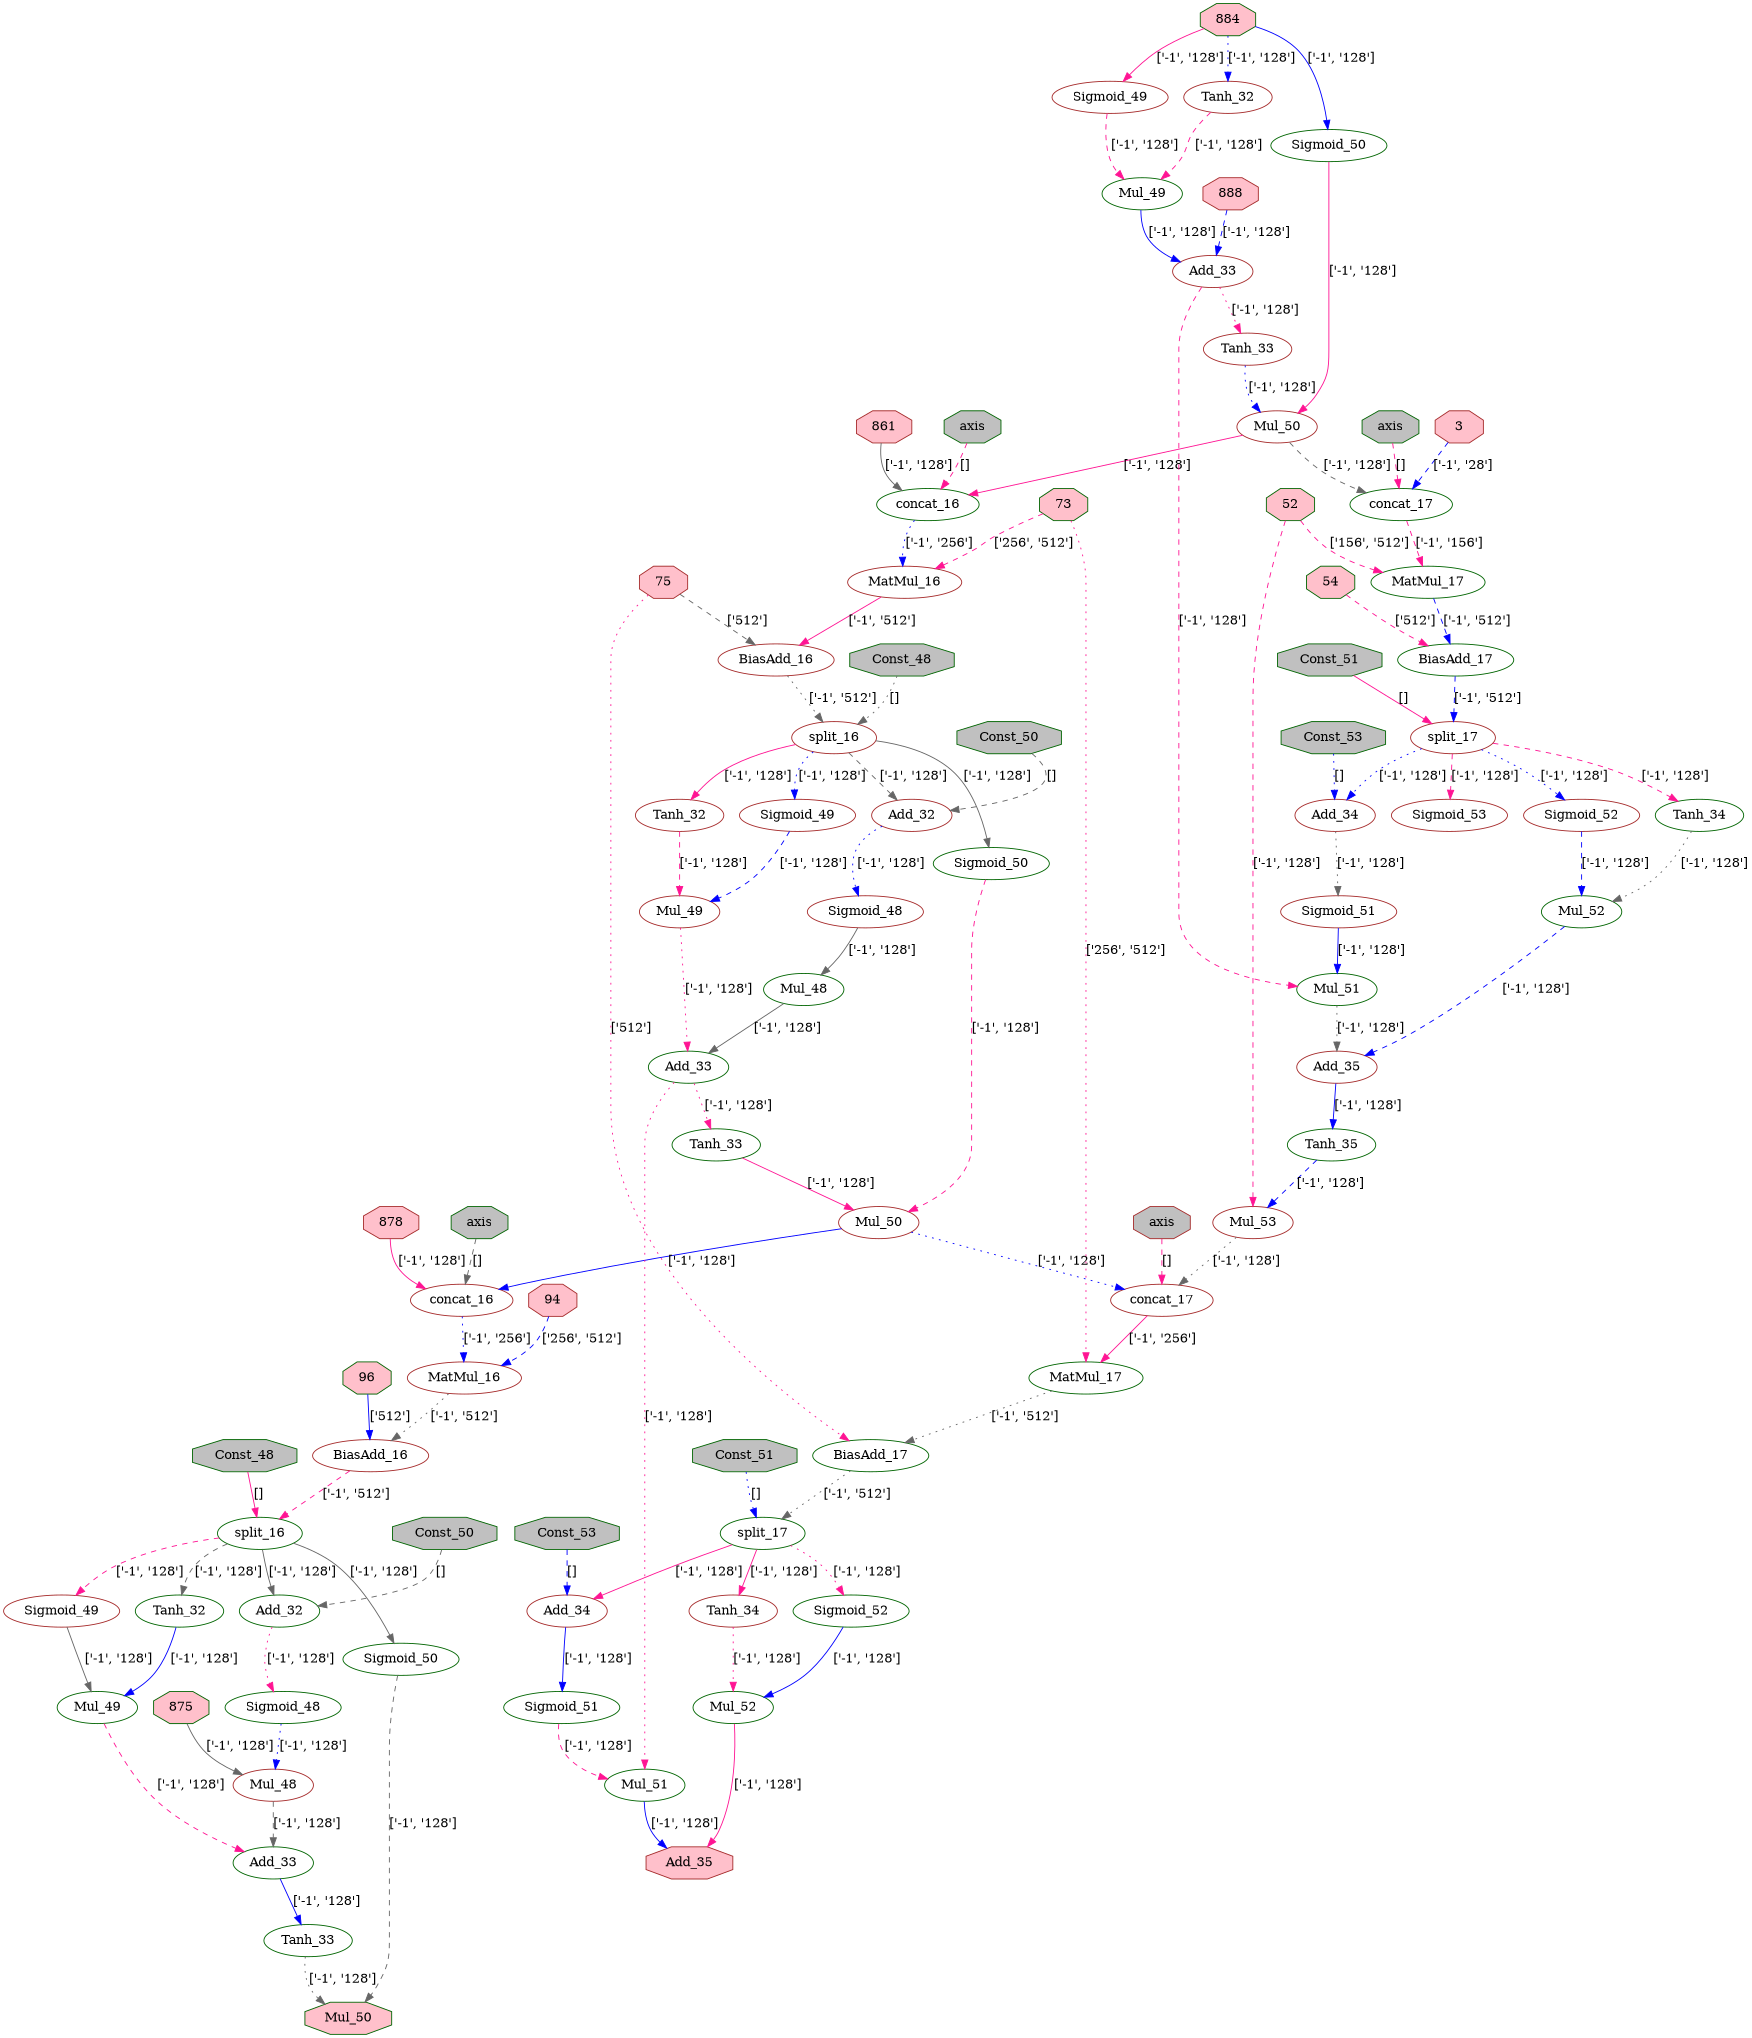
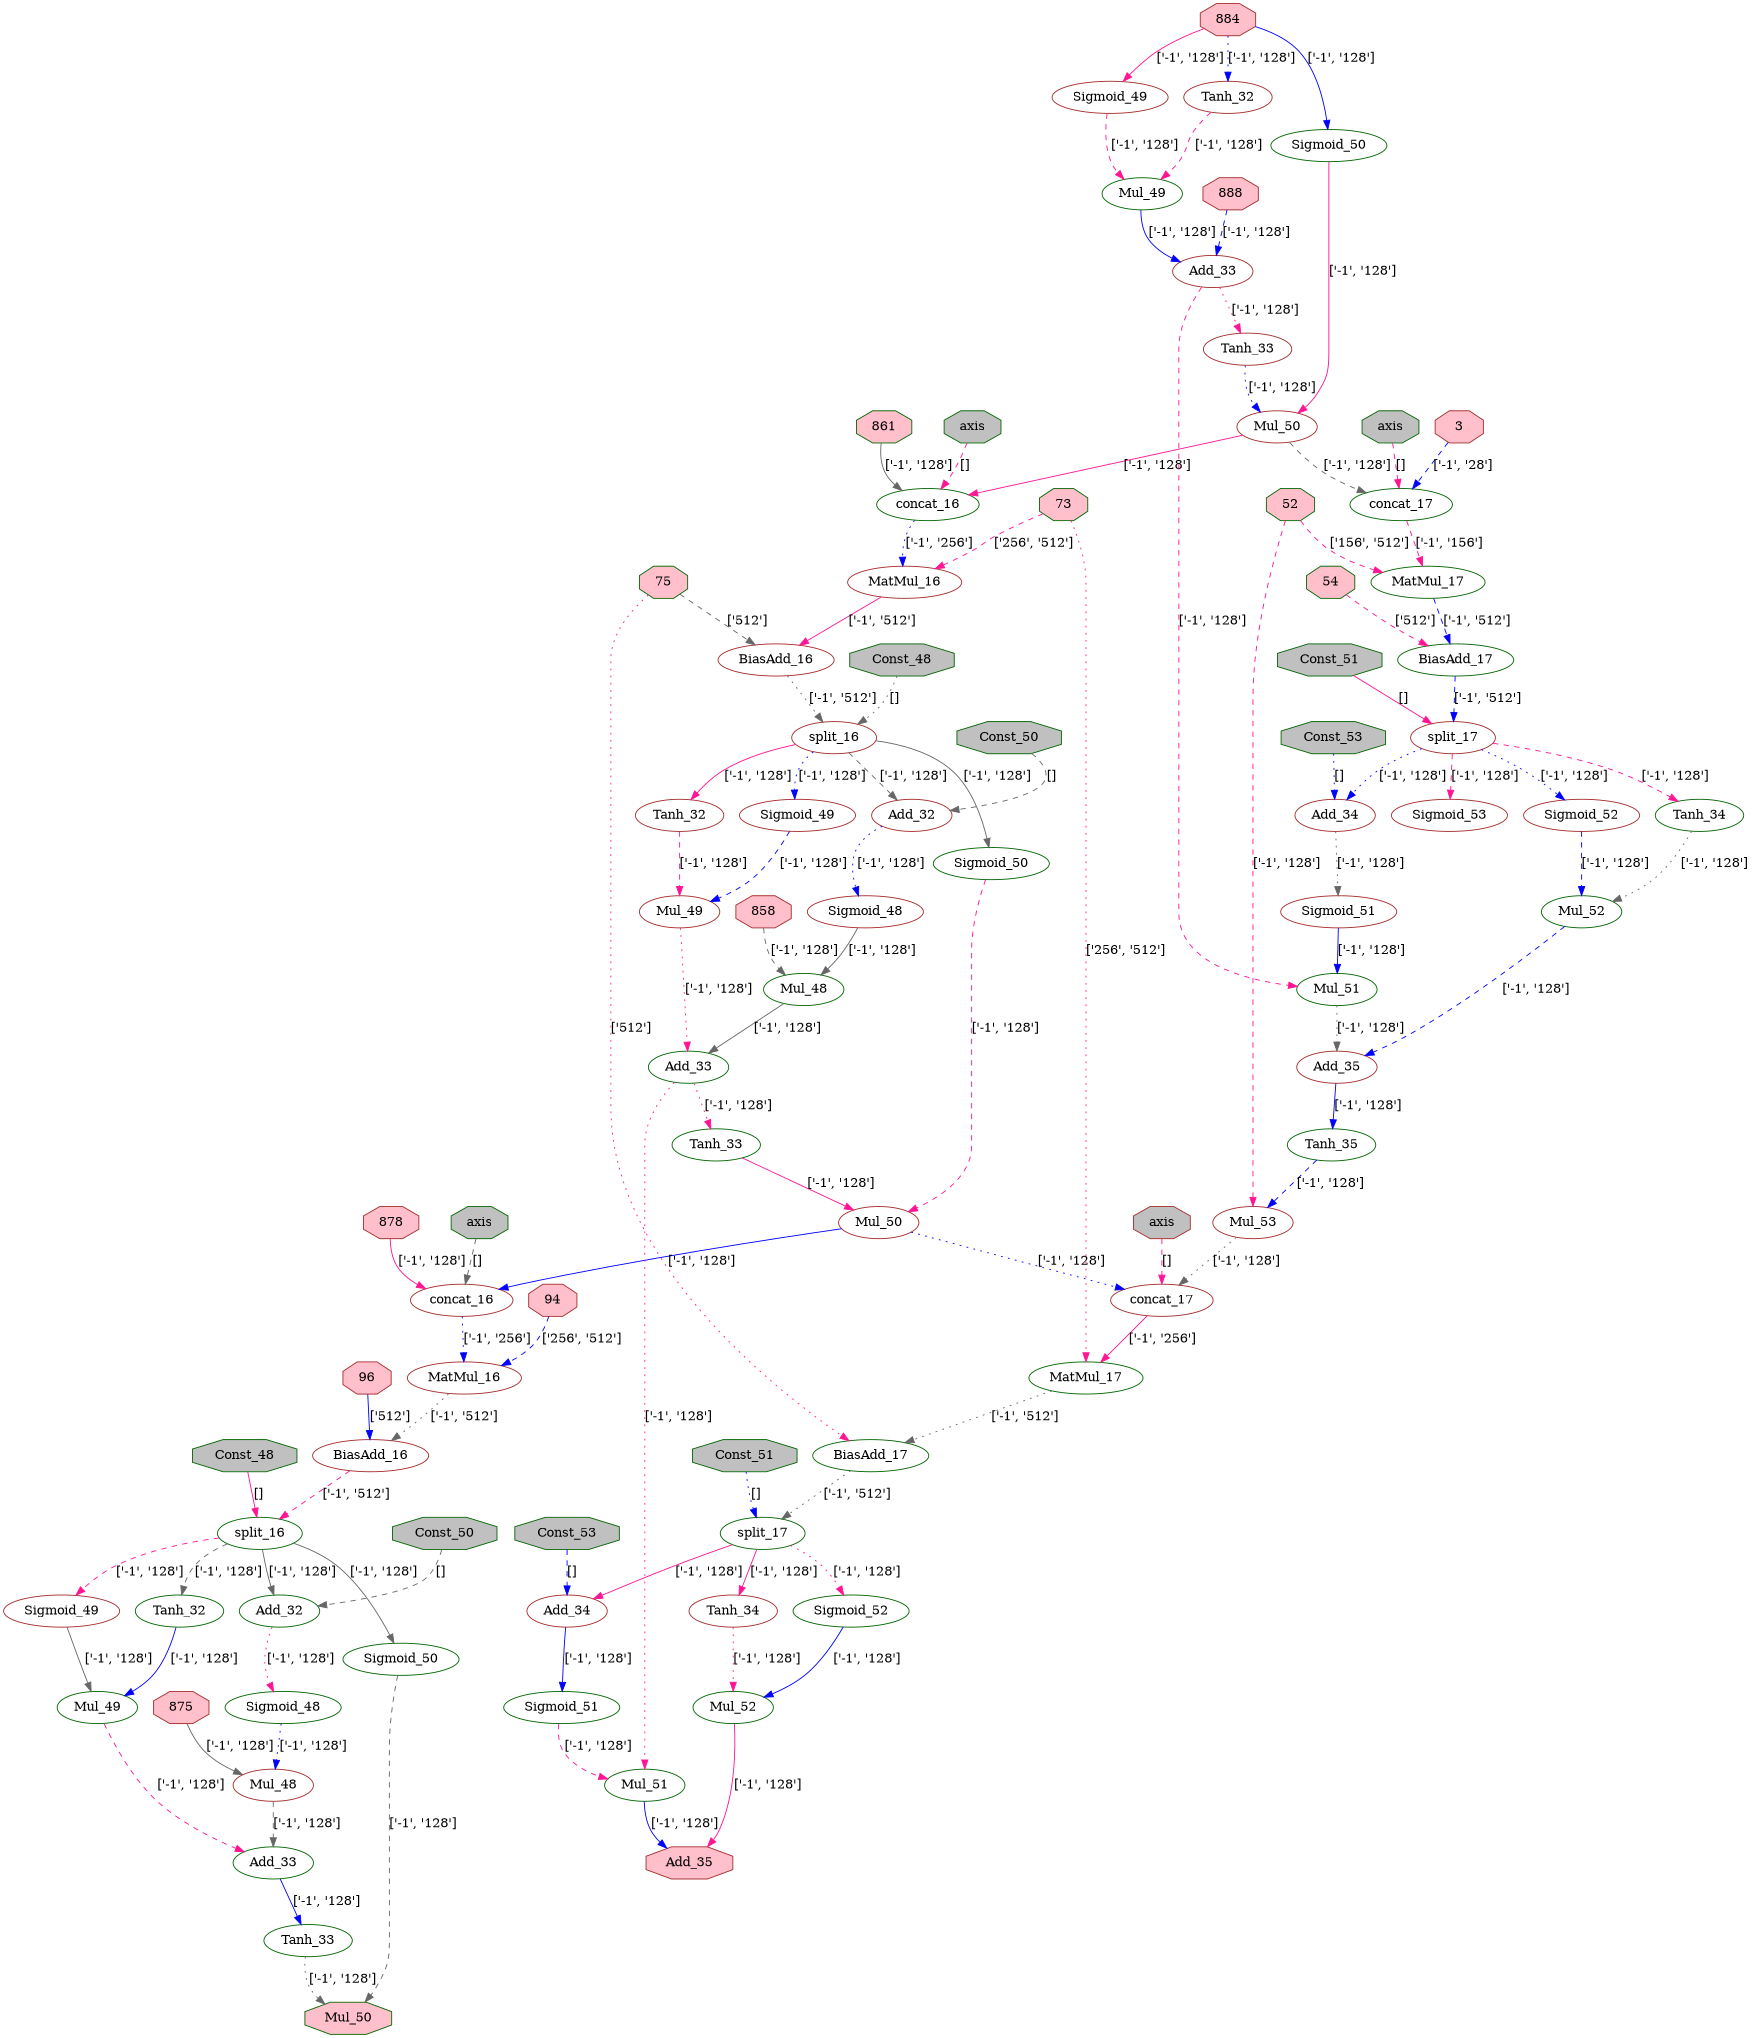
node "884": color darkgreen -> brown
node "861": color brown -> darkgreen
node "75": color brown -> darkgreen
node "858": added
node "96": color darkgreen -> brown
node "875": color darkgreen -> brown
